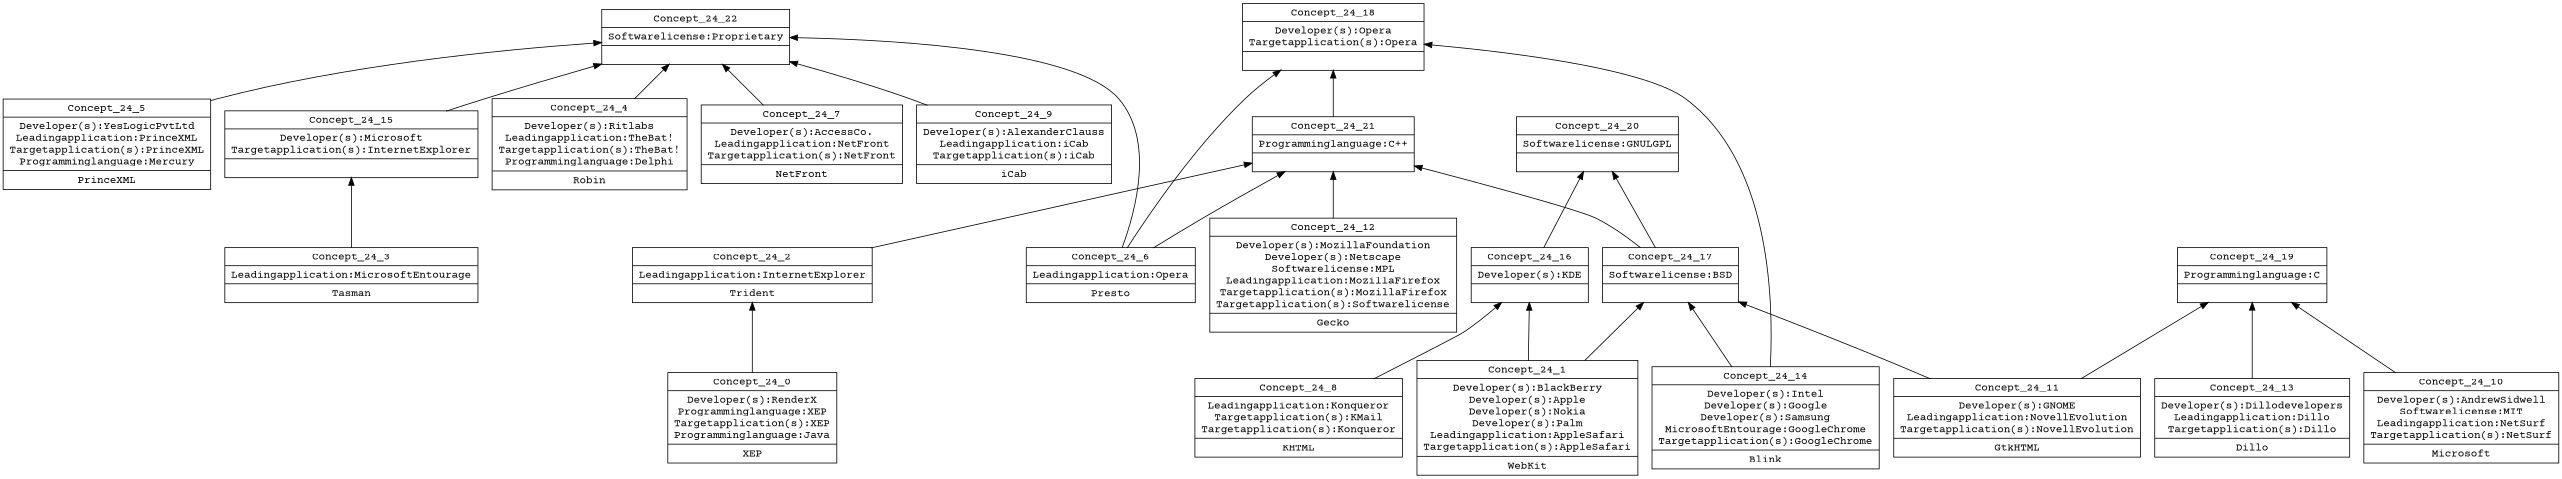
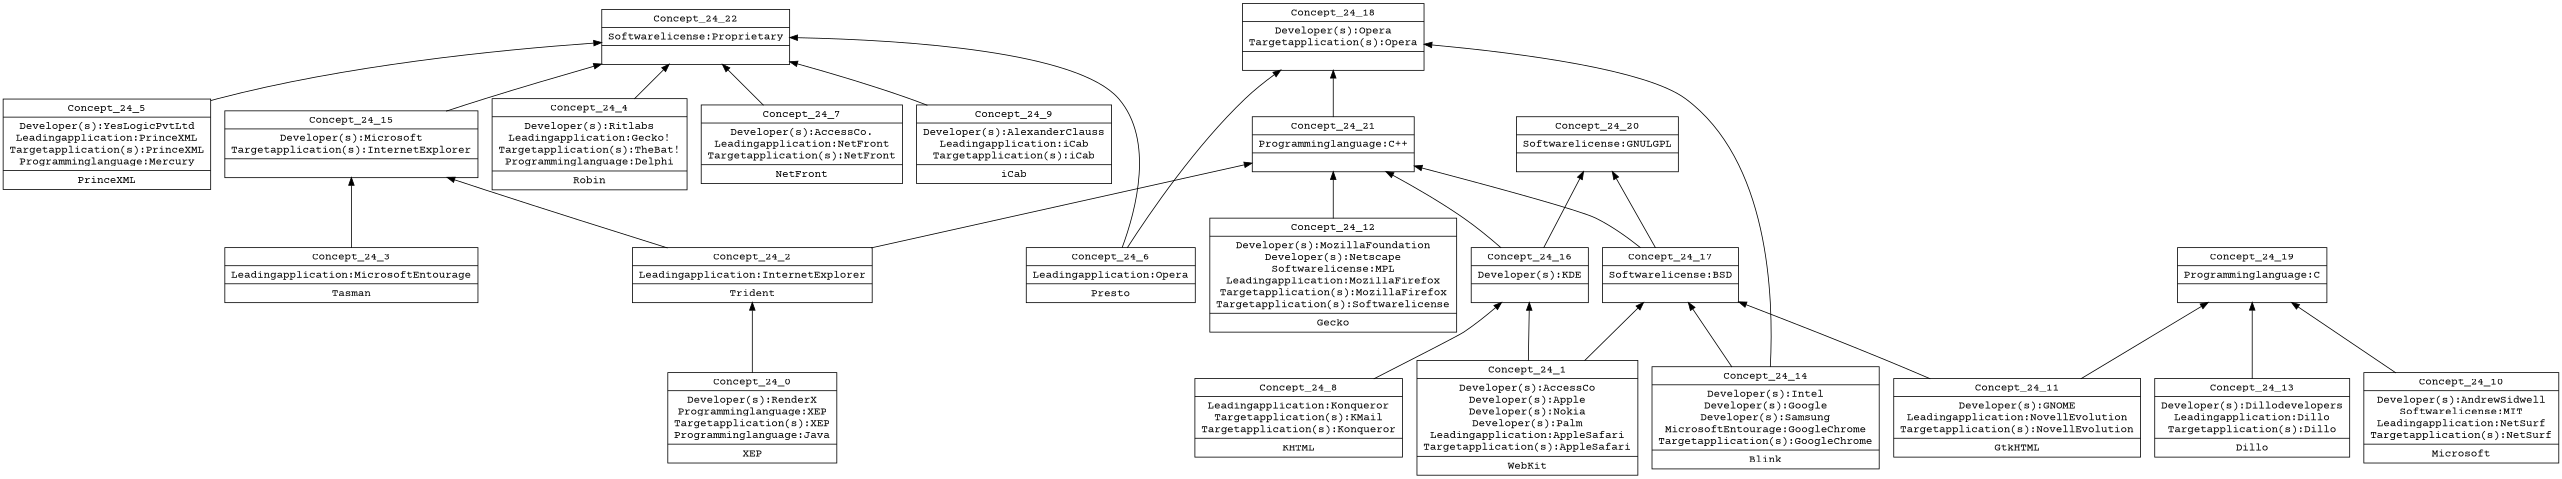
node "Concept_24_4": text "Leadingapplication:TheBat!" -> "Leadingapplication:Gecko!"
edge "Concept_24_6" -> "Concept_24_21": now "Concept_24_16" -> "Concept_24_21"
edge "Concept_24_2" -> "Concept_24_15": added
node "Concept_24_1": text "Developer(s):BlackBerry" -> "Developer(s):AccessCo"
